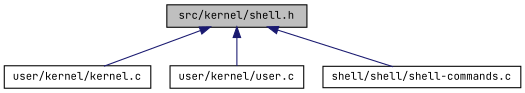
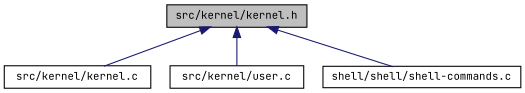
node "src/kernel/shell.h": label "src/kernel/shell.h" -> "src/kernel/kernel.h"
node "user/kernel/kernel.c": label "user/kernel/kernel.c" -> "src/kernel/kernel.c"
node "user/kernel/user.c": label "user/kernel/user.c" -> "src/kernel/user.c"
